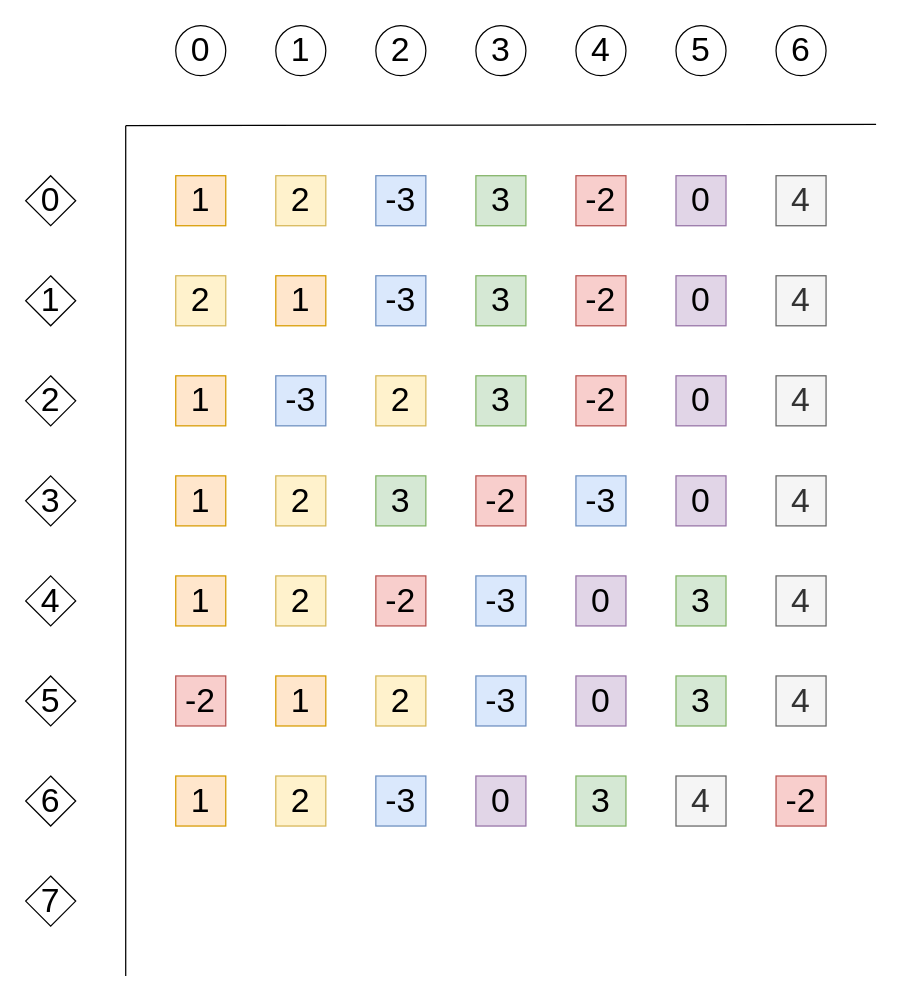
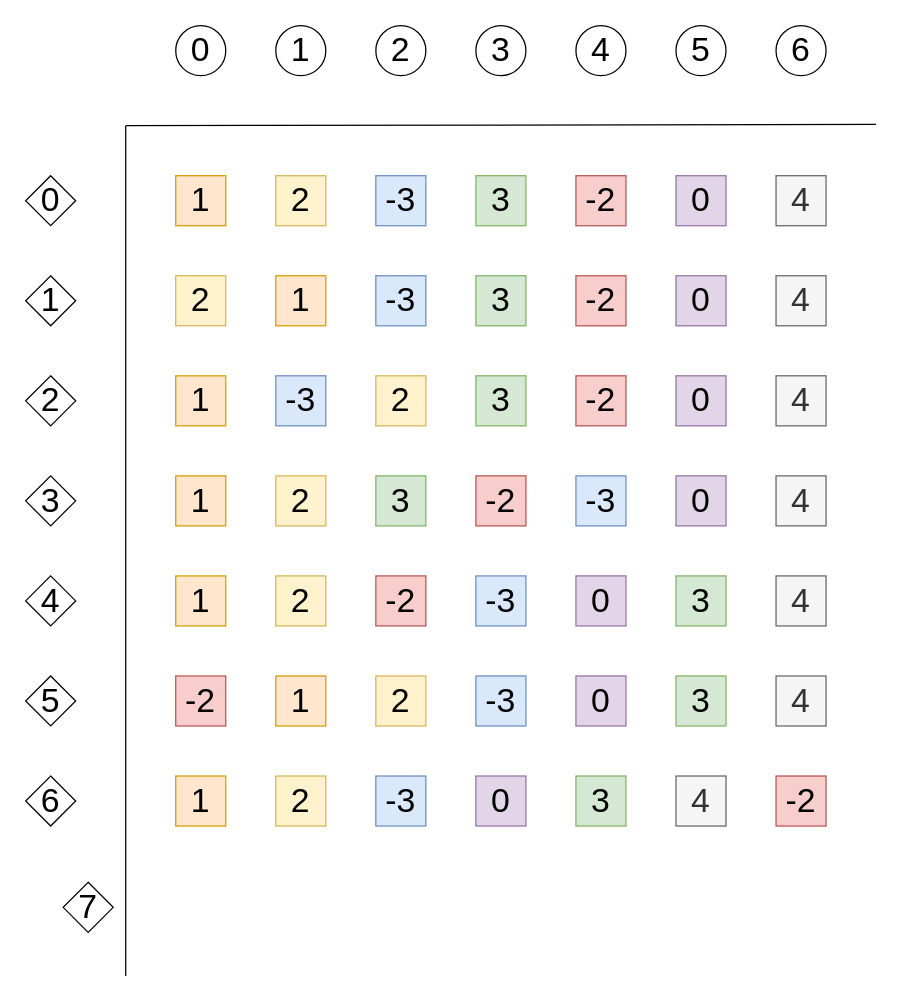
node "7": moved (51, 901) -> (88, 907)
